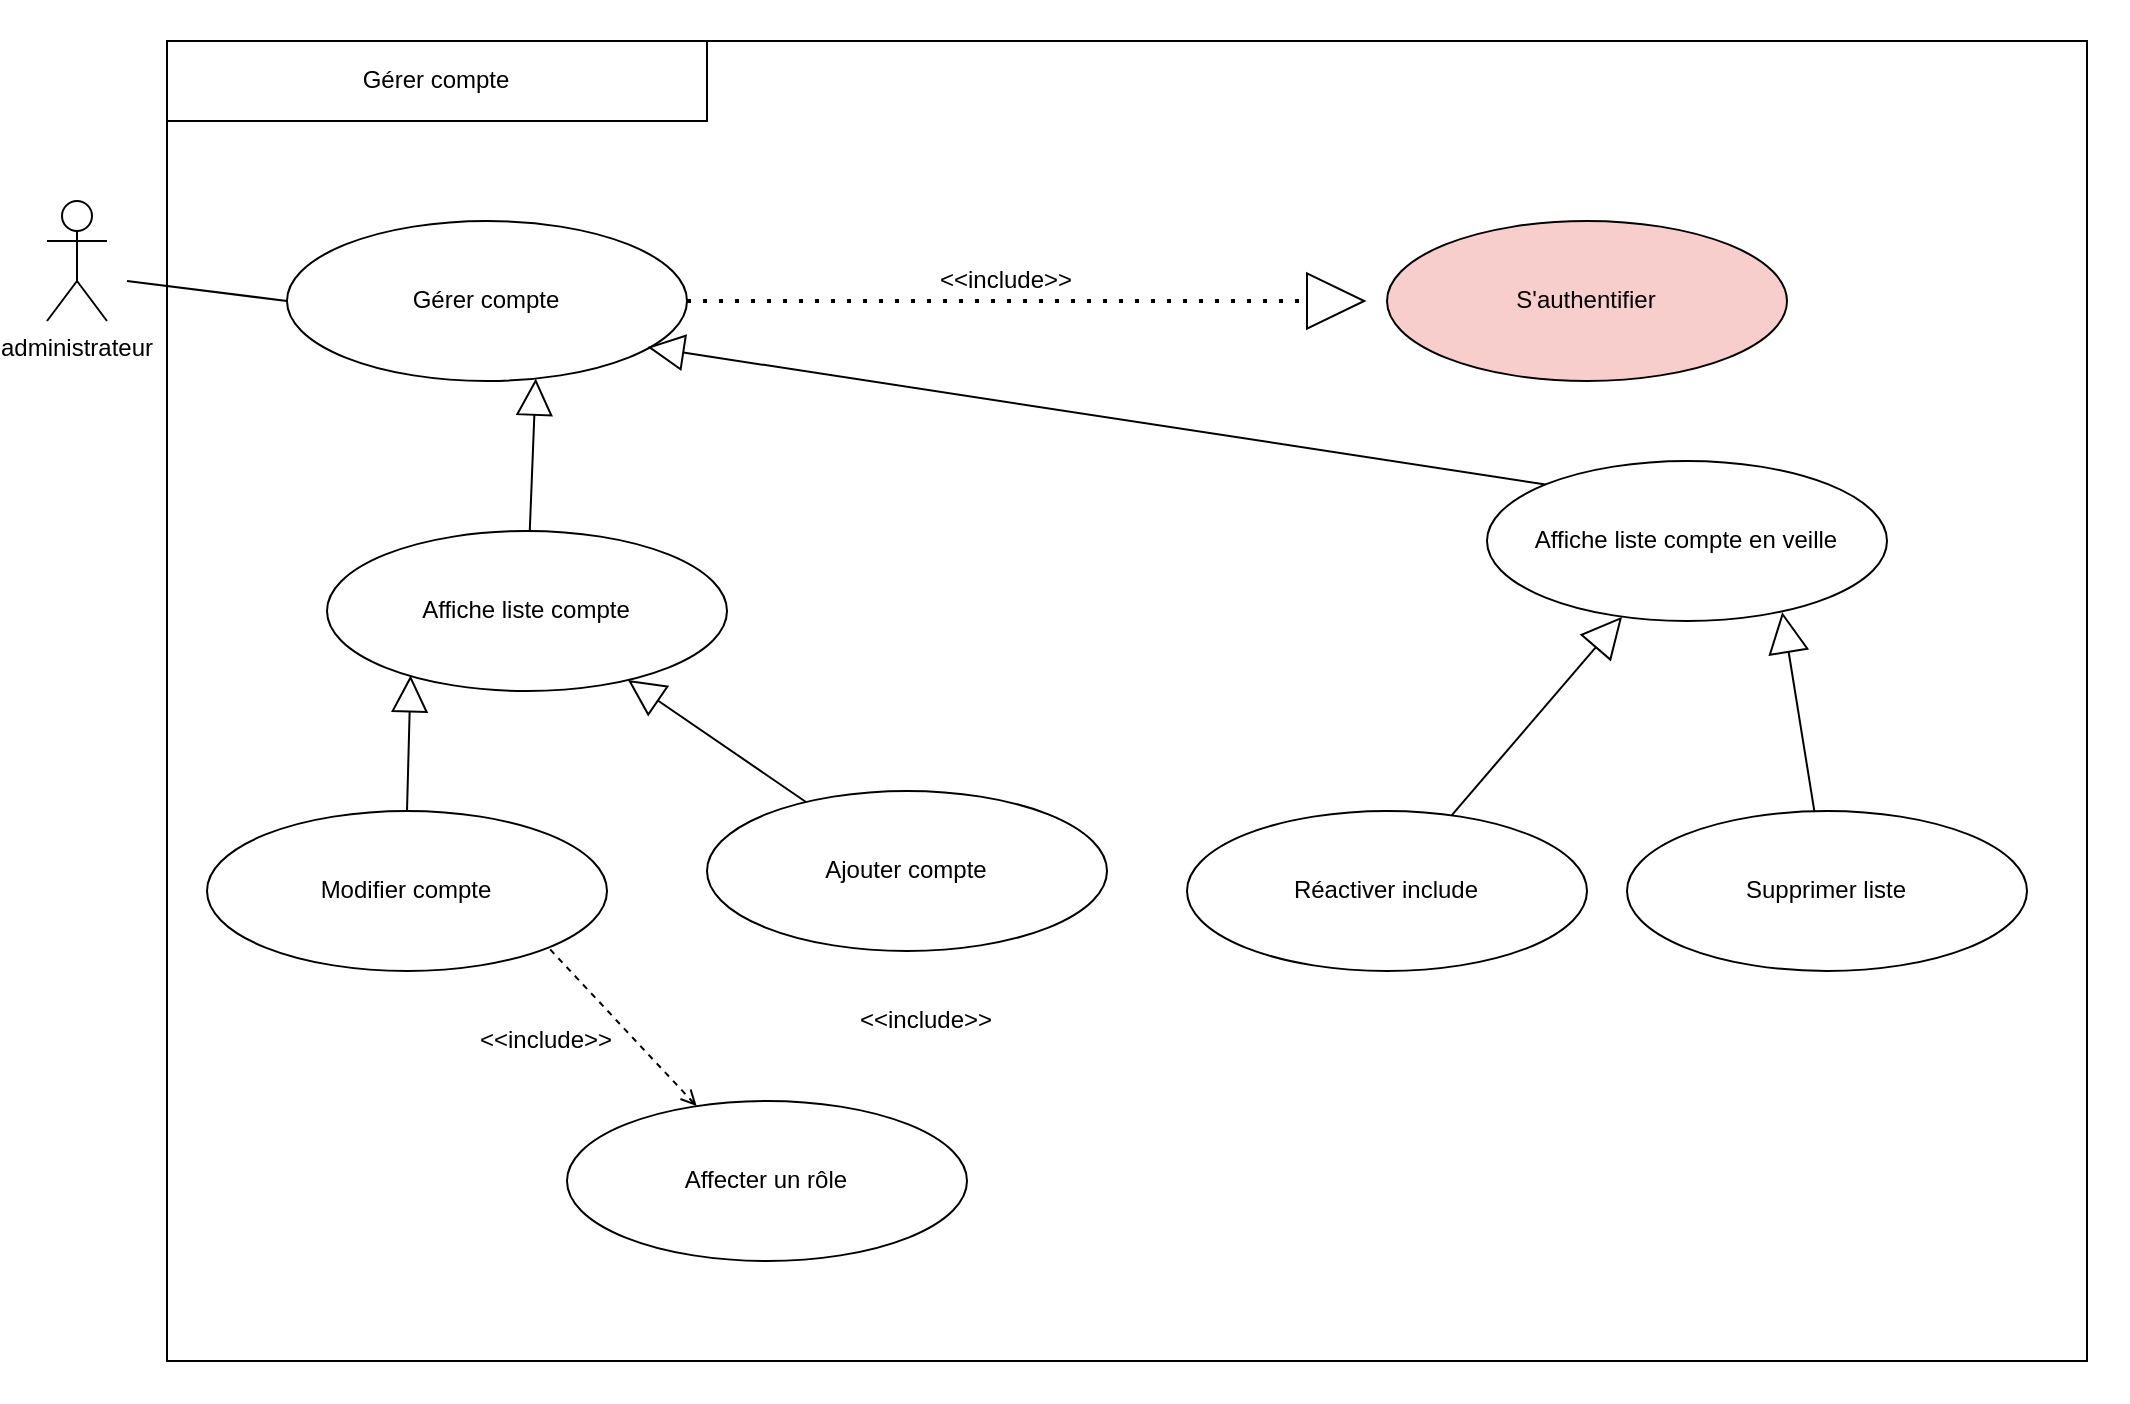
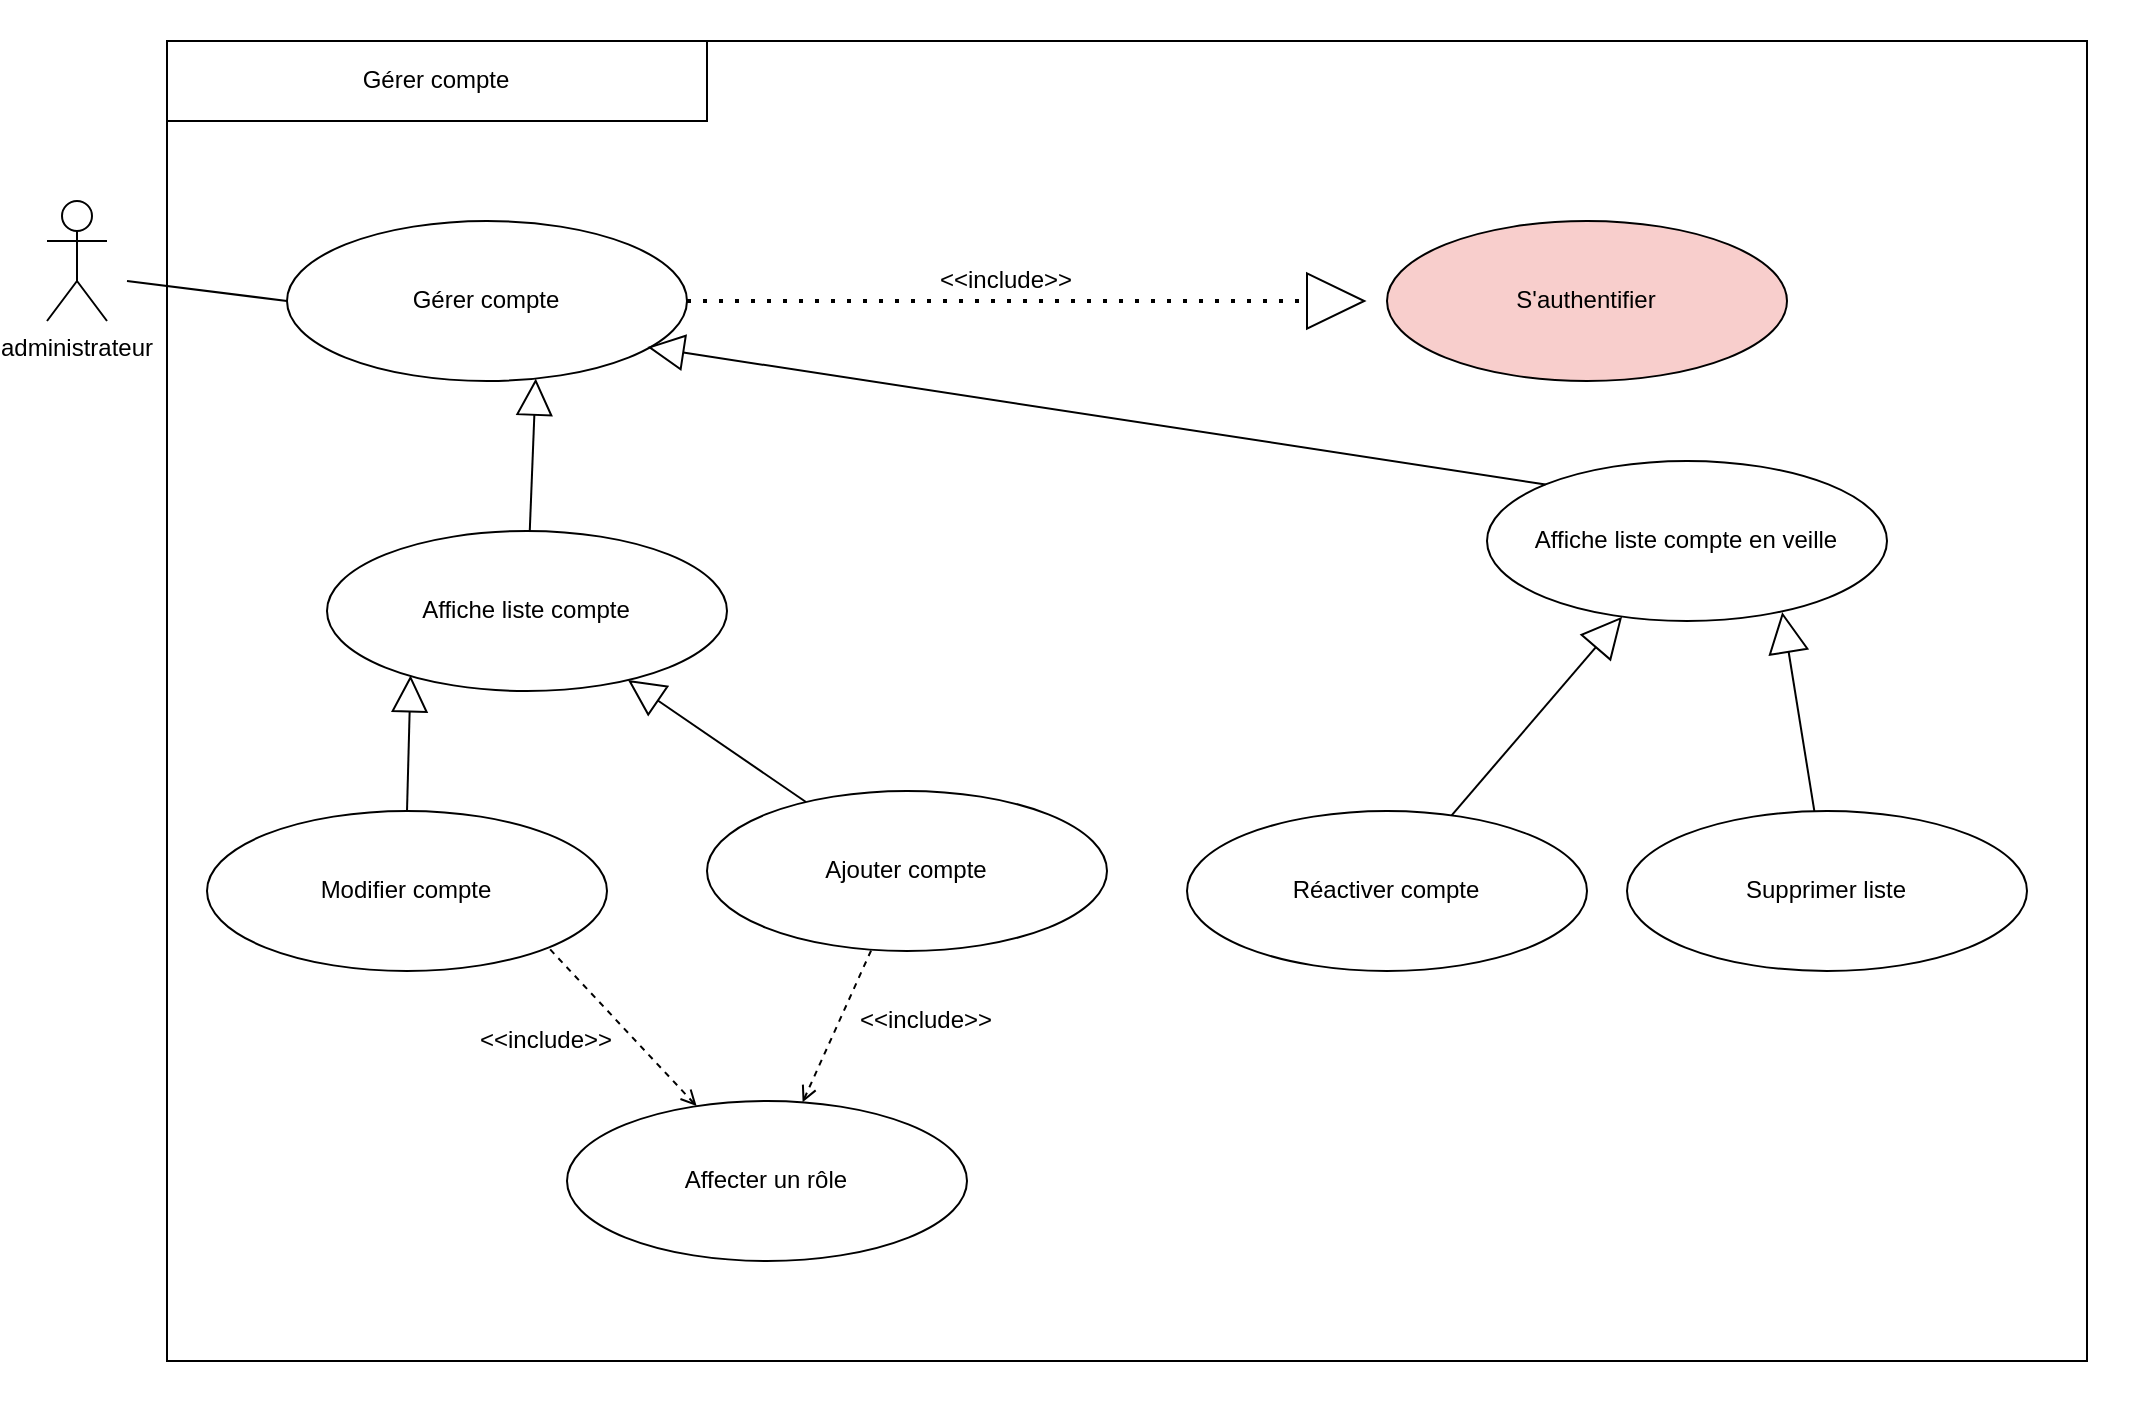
node "Réactiver include": label "Réactiver include" -> "Réactiver compte"
edge "Ajouter compte" -> "Affecter un rôle": added
